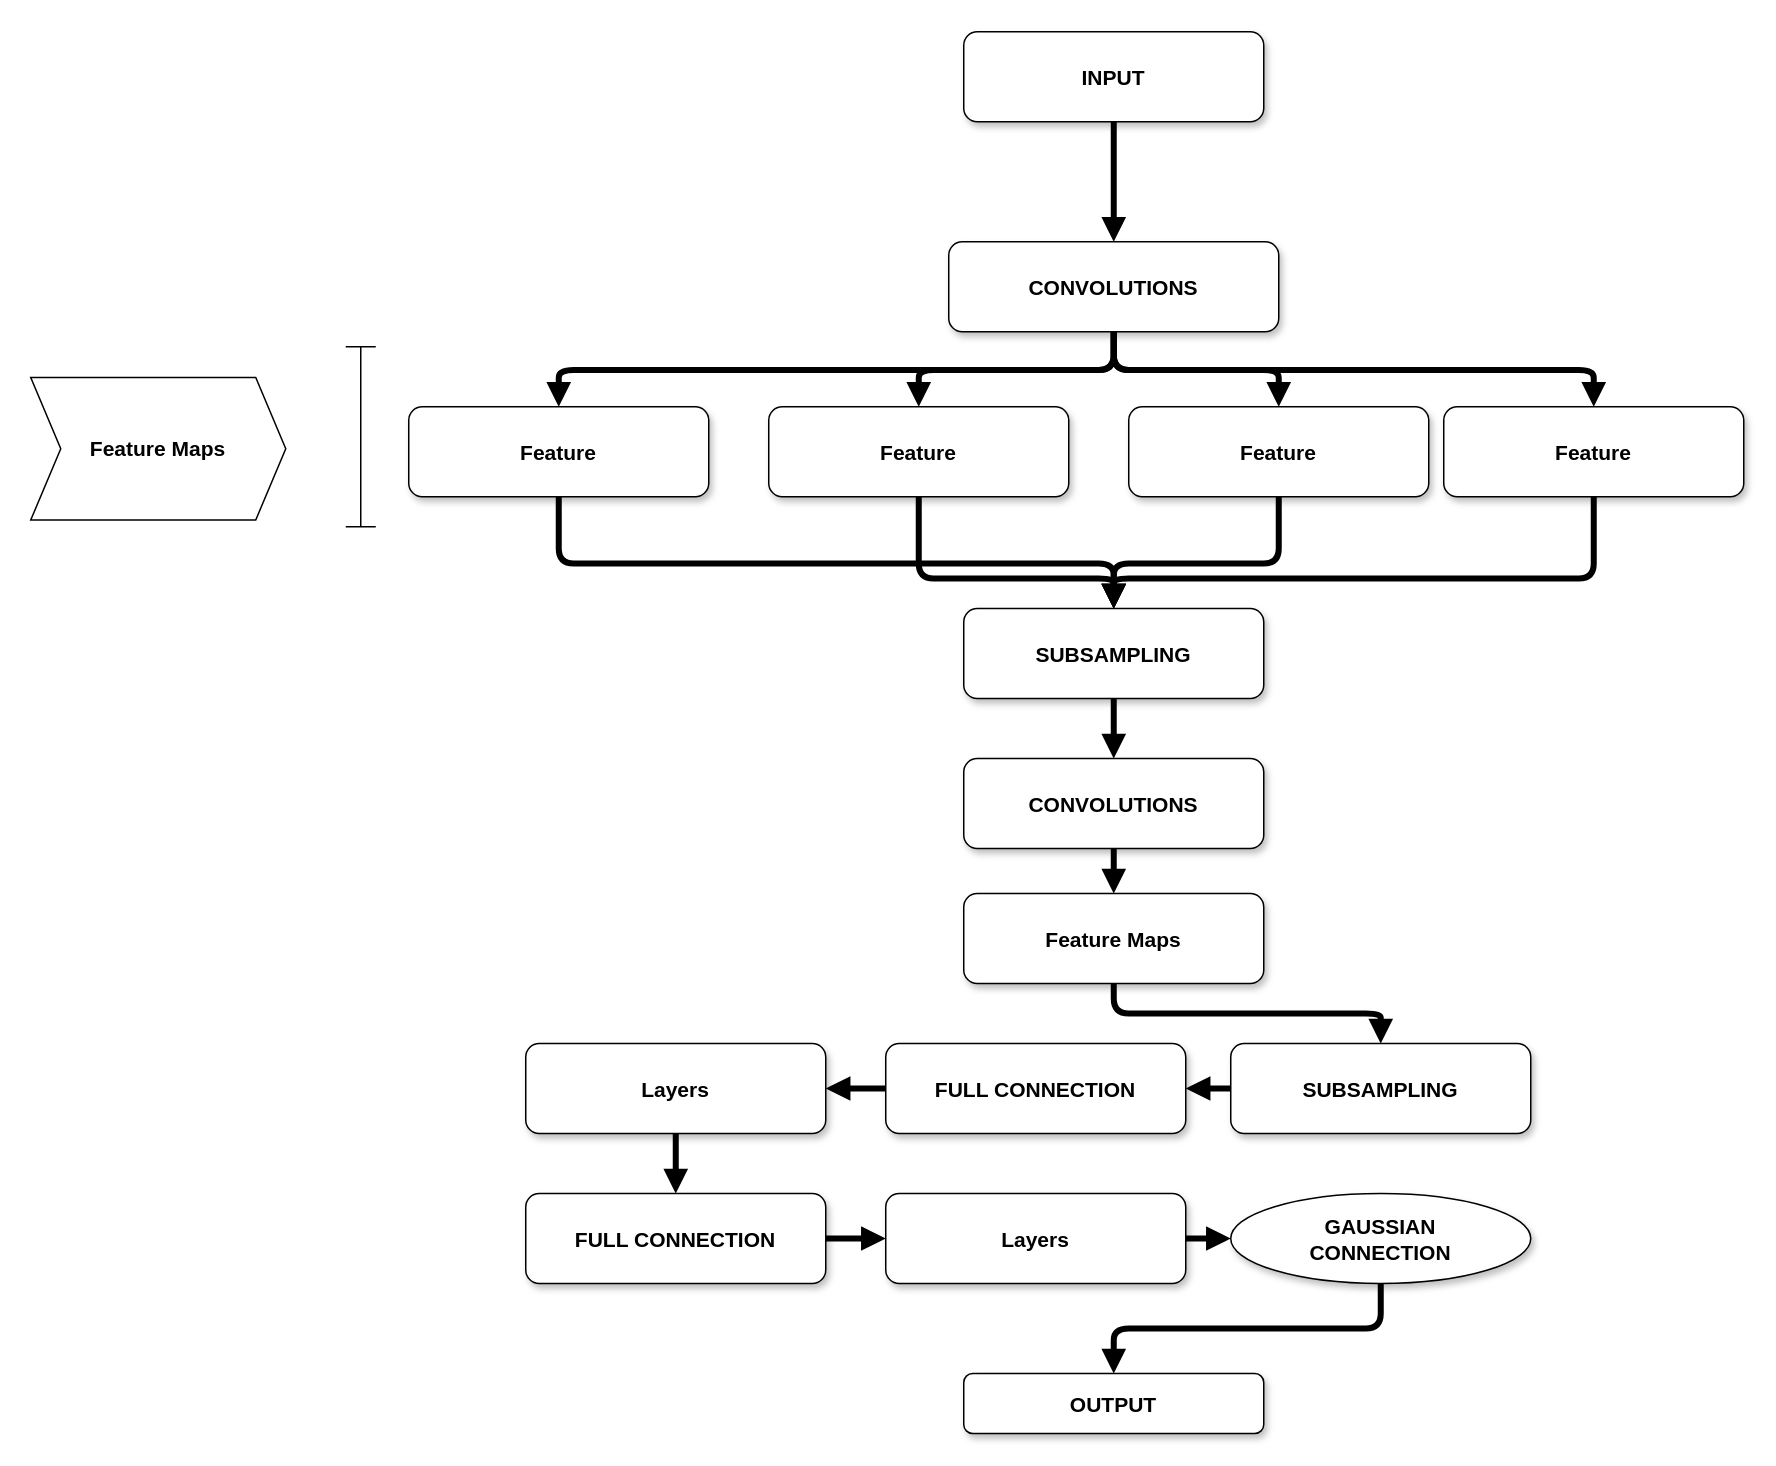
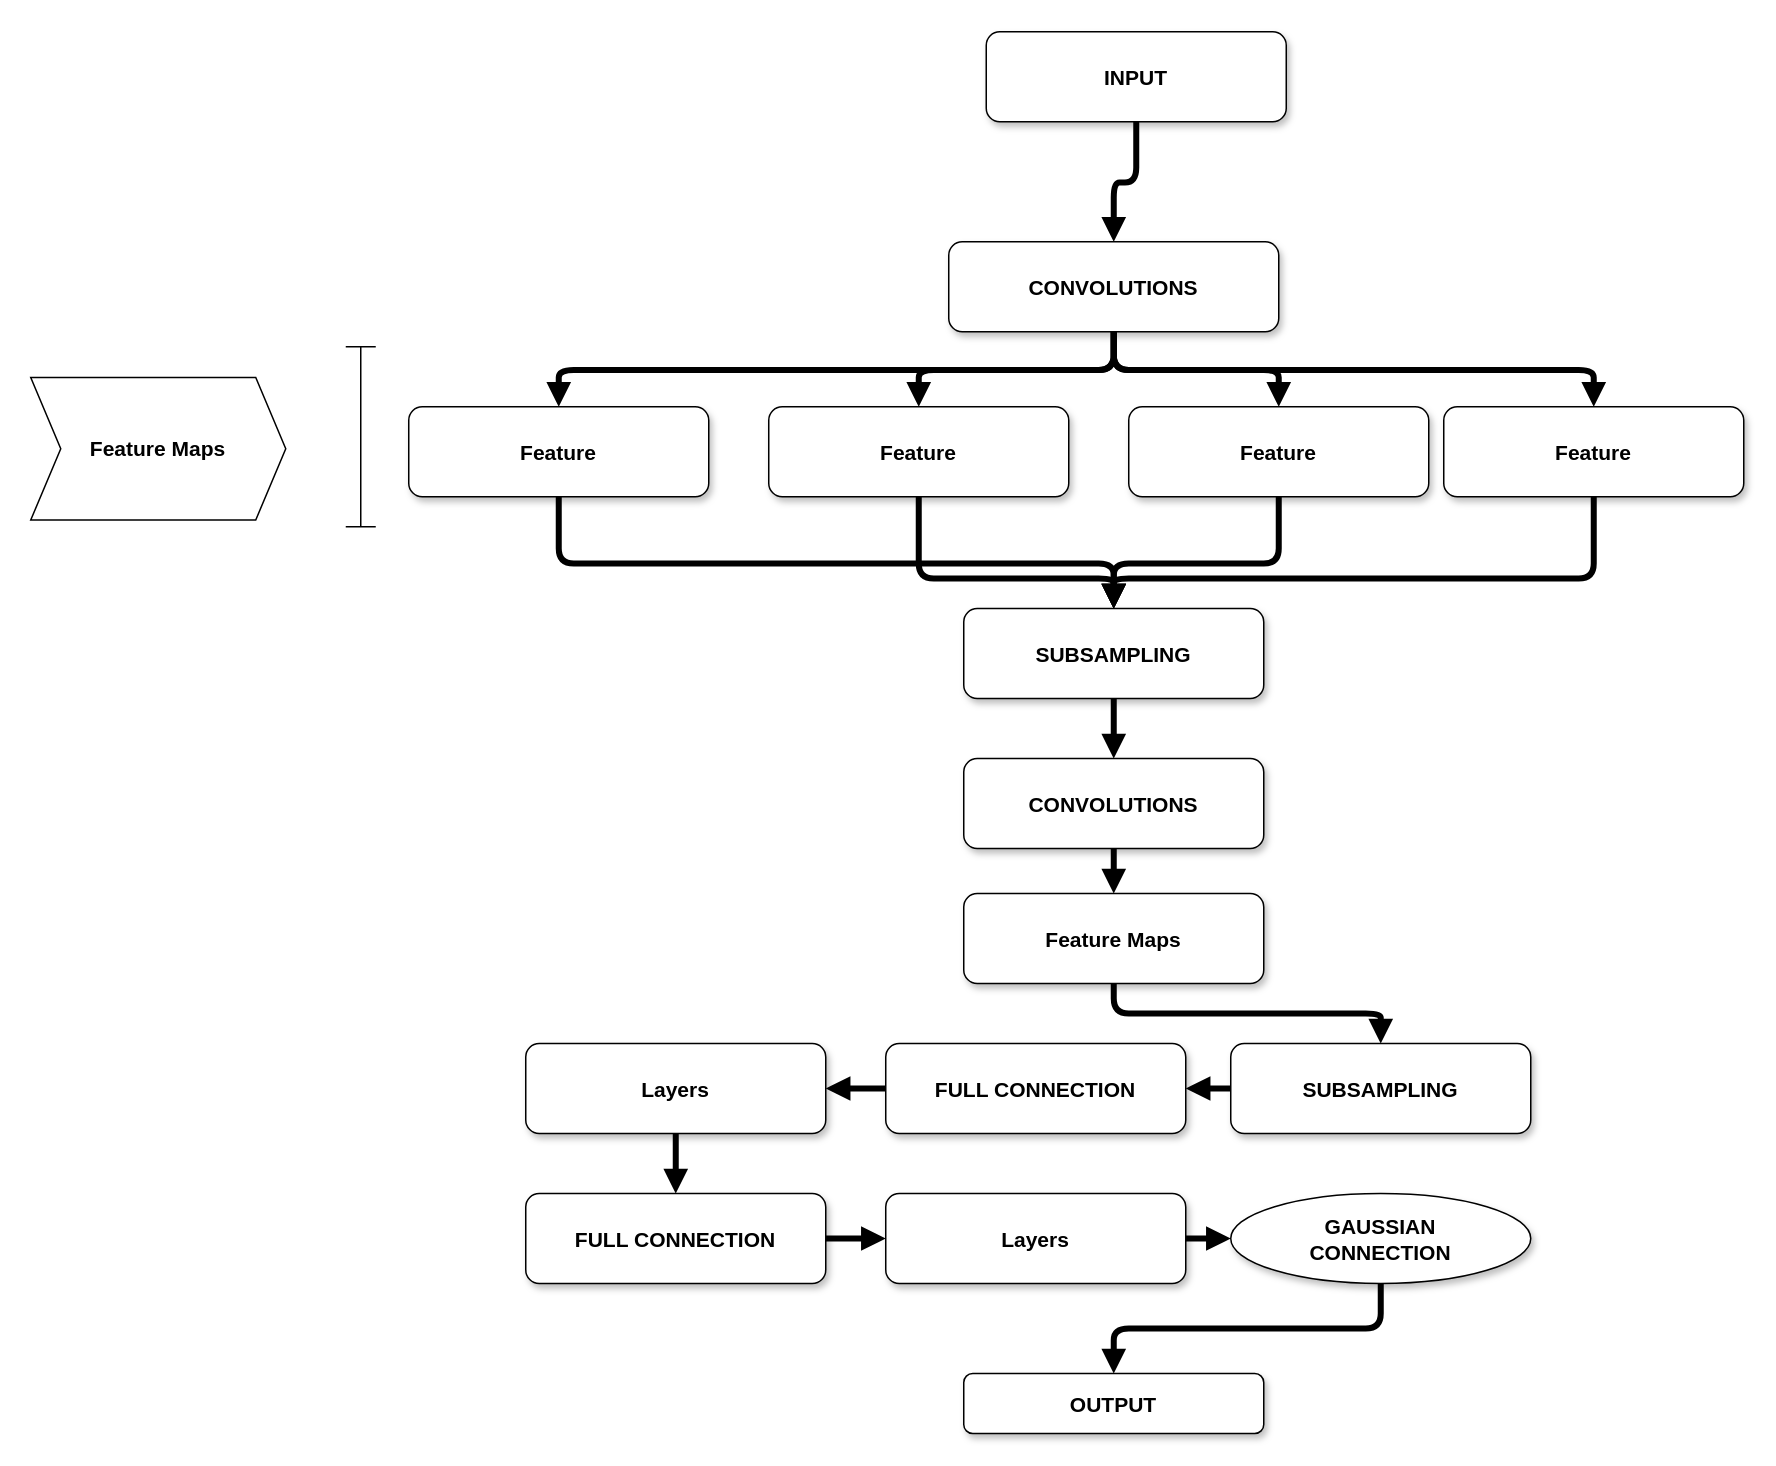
node "INPUT": moved (1114, 77) -> (1136, 77)
